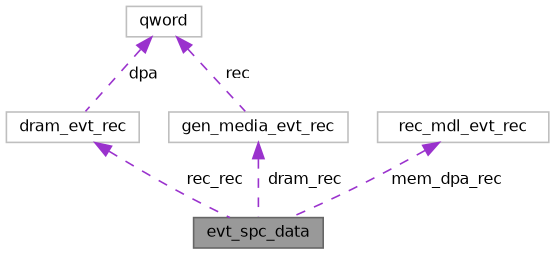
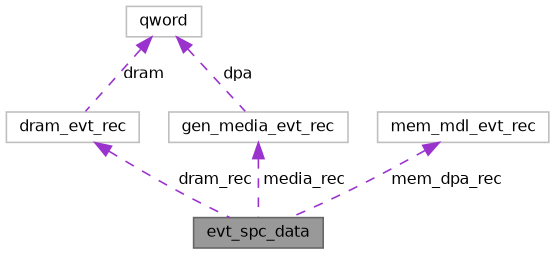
edge "dram_evt_rec" -> "qword": label " dpa" -> " dram"
edge "gen_media_evt_rec" -> "qword": label " rec" -> " dpa"
node "rec_mdl_evt_rec": label "rec_mdl_evt_rec" -> "mem_mdl_evt_rec"
edge "evt_spc_data" -> "dram_evt_rec": label " rec_rec" -> " dram_rec"
edge "evt_spc_data" -> "gen_media_evt_rec": label " dram_rec" -> " media_rec"
